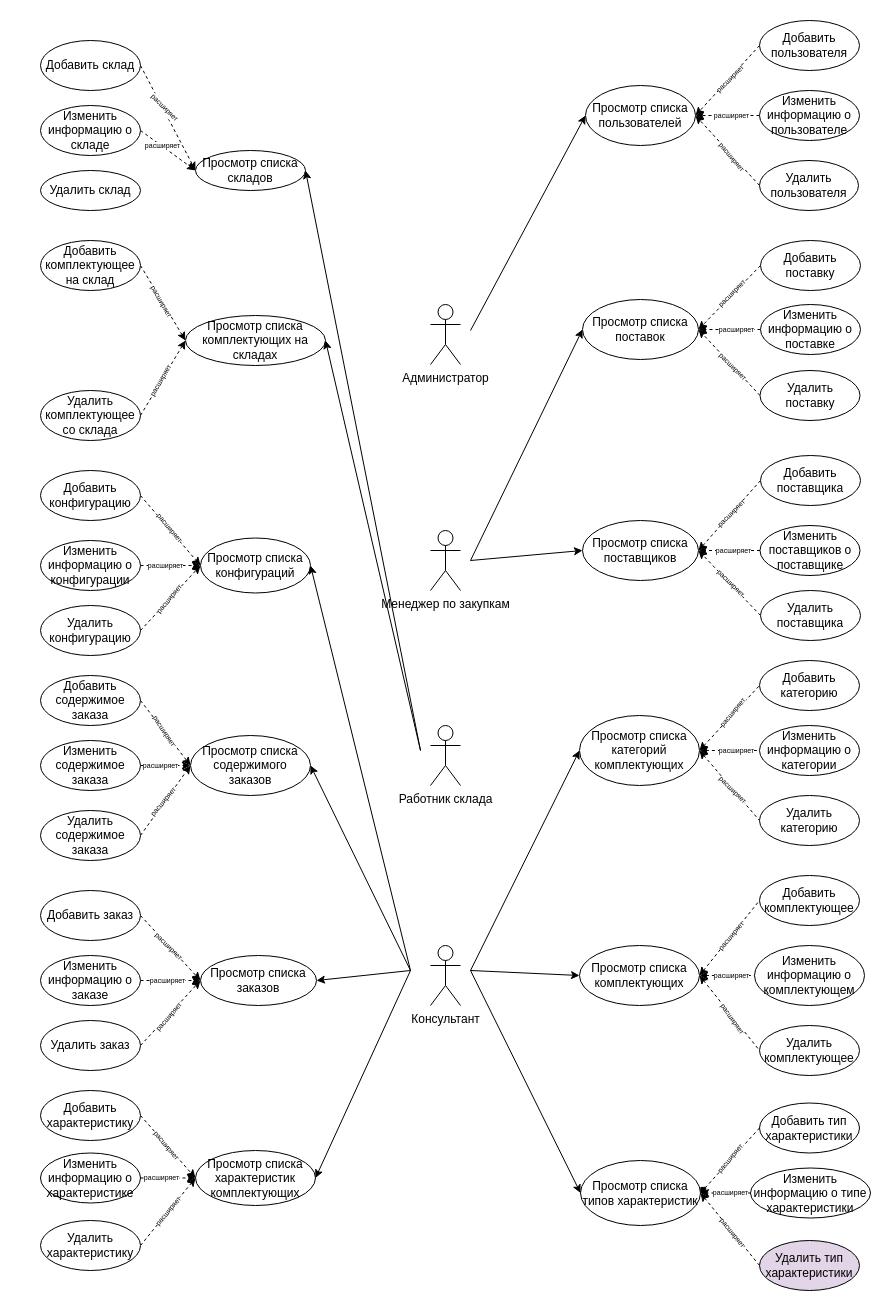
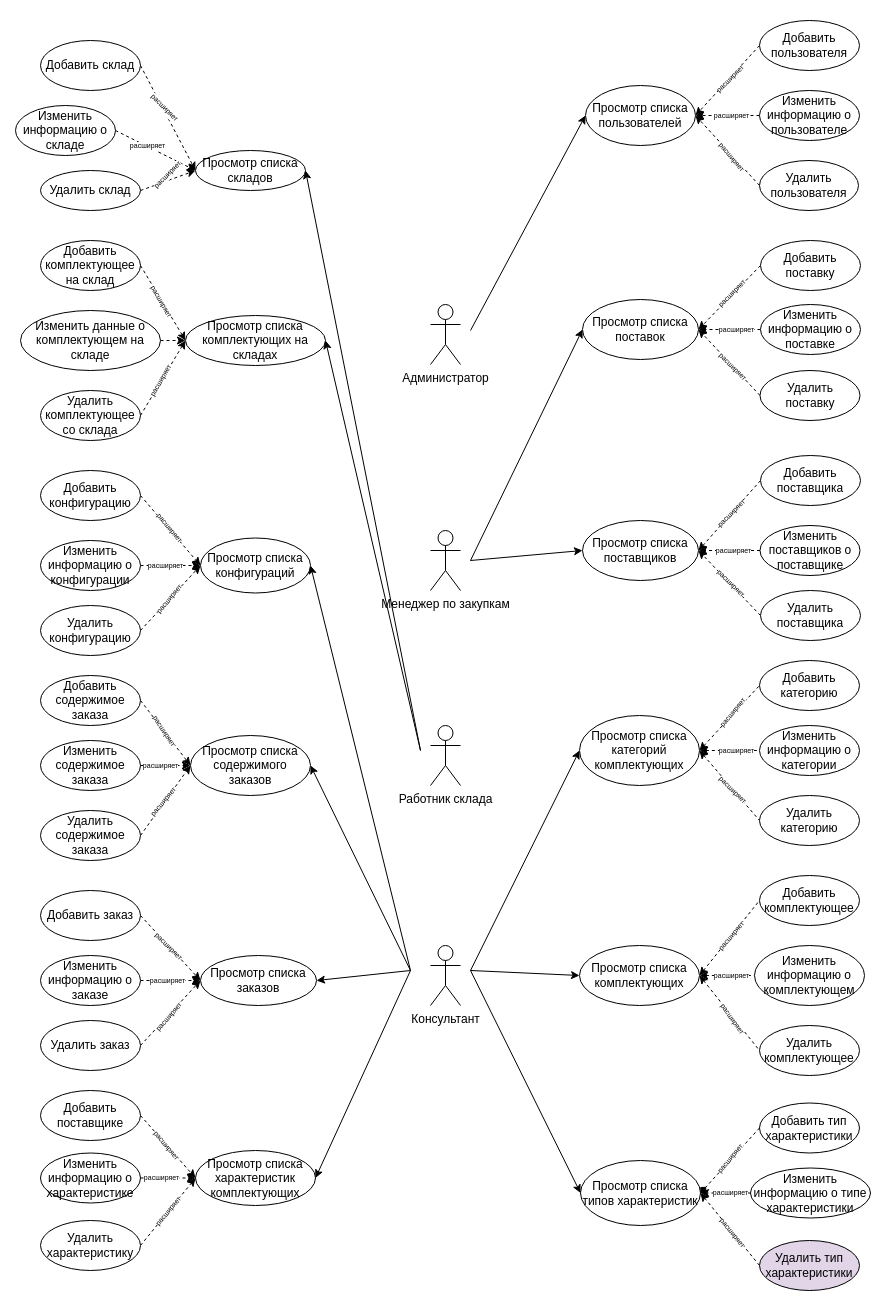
node "Изменить информацию о складе": moved (91, 131) -> (66, 131)
edge "Удалить склад" -> "Просмотр списка складов": added, label "расширяет"
node "Изменить данные о комплектующем на складе": added
edge "Изменить данные о комплектующем на складе" -> "Просмотр списка комплектующих на складах": added
node "Добавить характеристику": label "Добавить характеристику" -> "Добавить поставщике"
